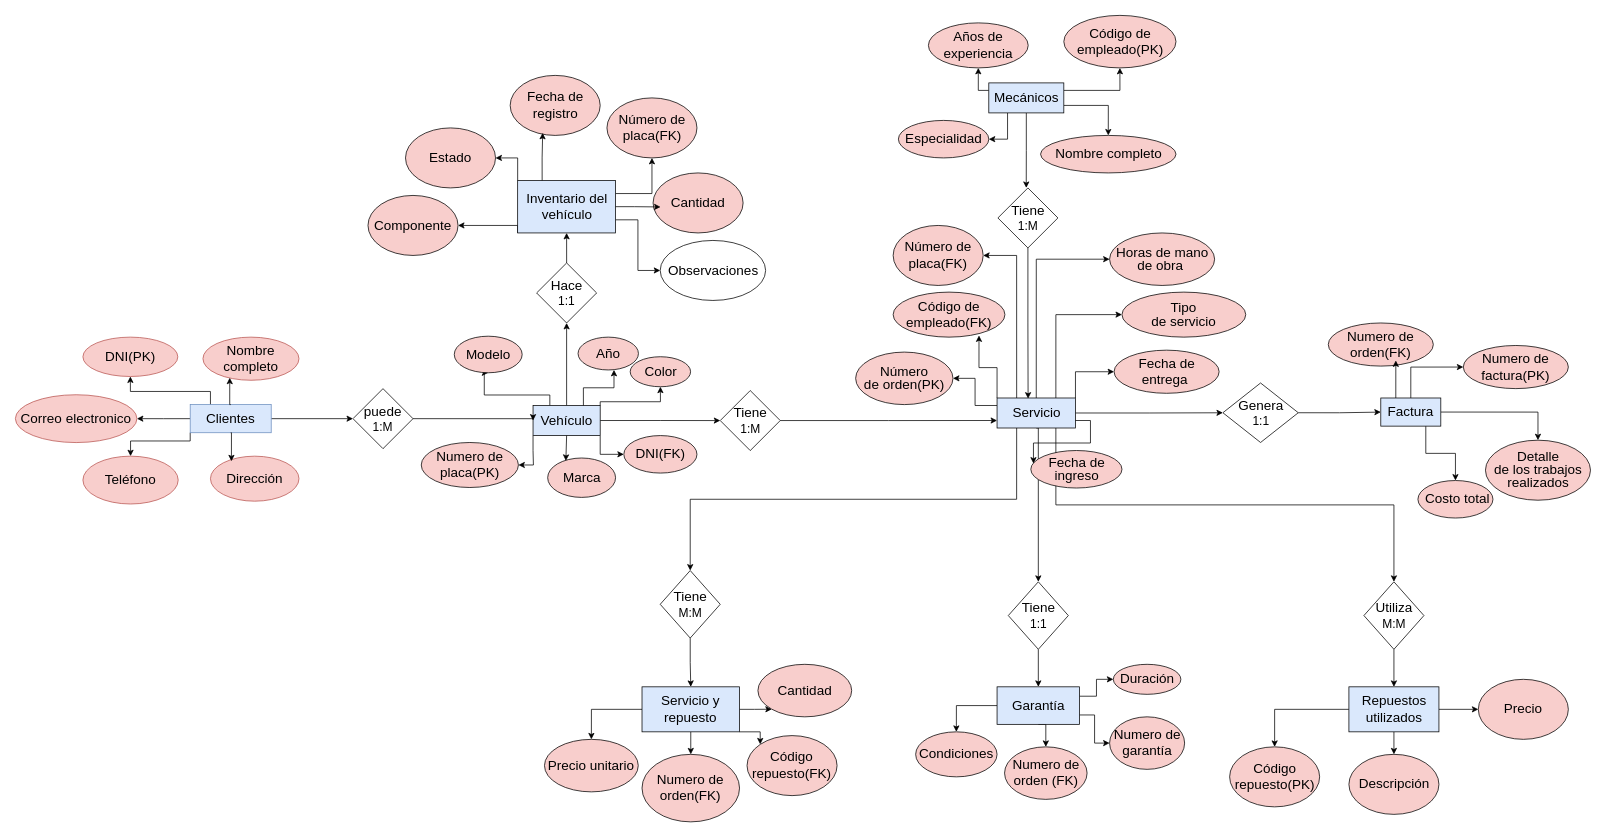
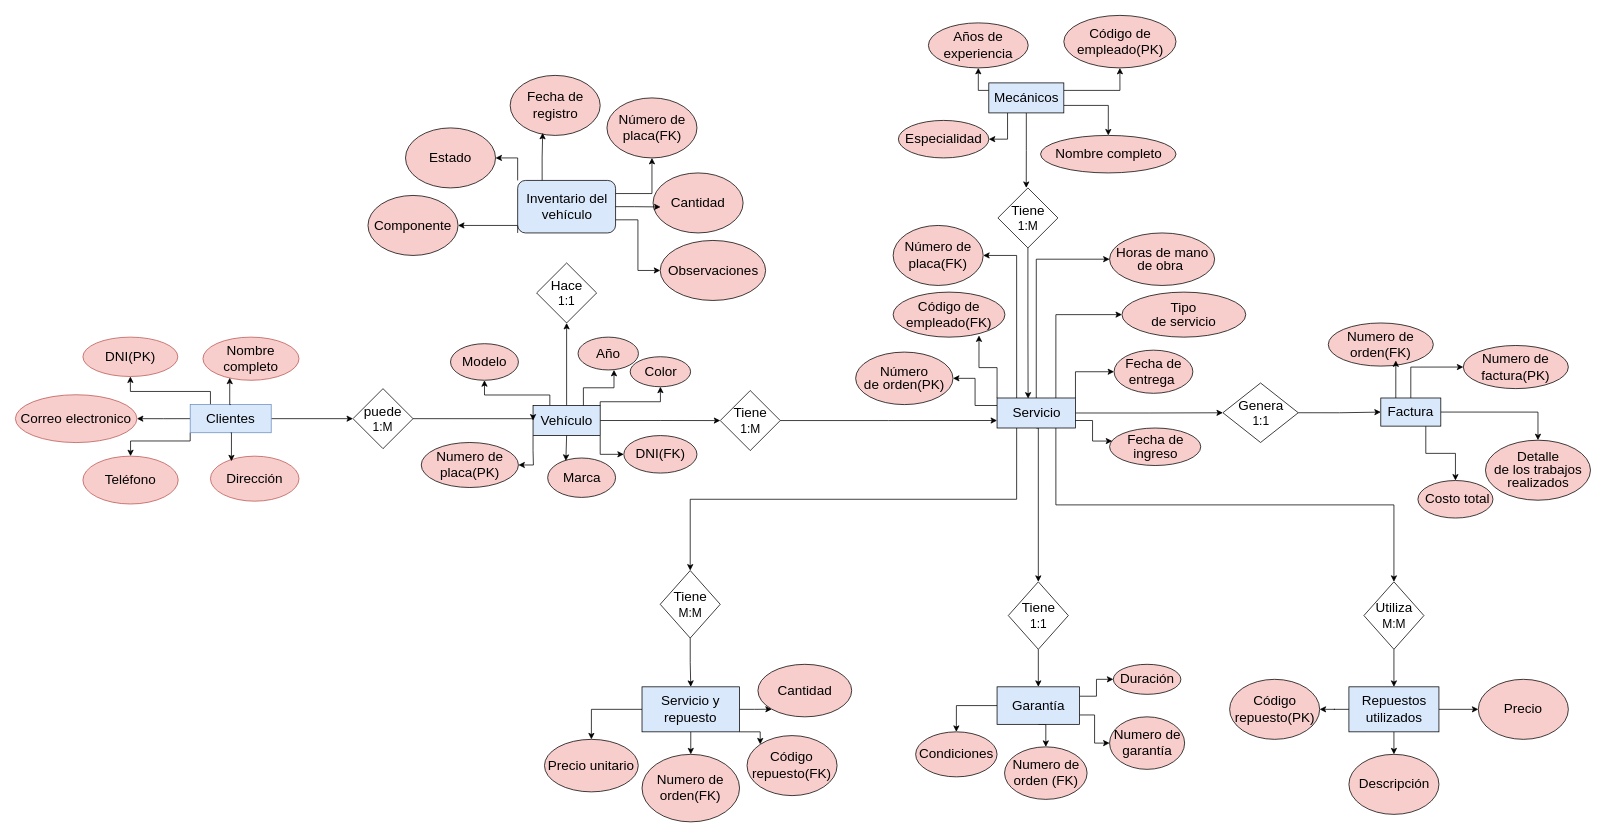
node "Inventario del vehículo": shape rectangle -> rounded rectangle
edge "Hace 1:1" -> "Inventario del vehículo": removed
node "Observaciones": fillcolor #ffffff -> #f8cecc
node "Modelo": moved (488, 354) -> (484, 362)
node "Fecha de entrega": size 105x43 -> 79x43
node "Fecha de ingreso": moved (1076, 469) -> (1155, 447)
node "Código repuesto(PK)": moved (1274, 777) -> (1274, 709)
